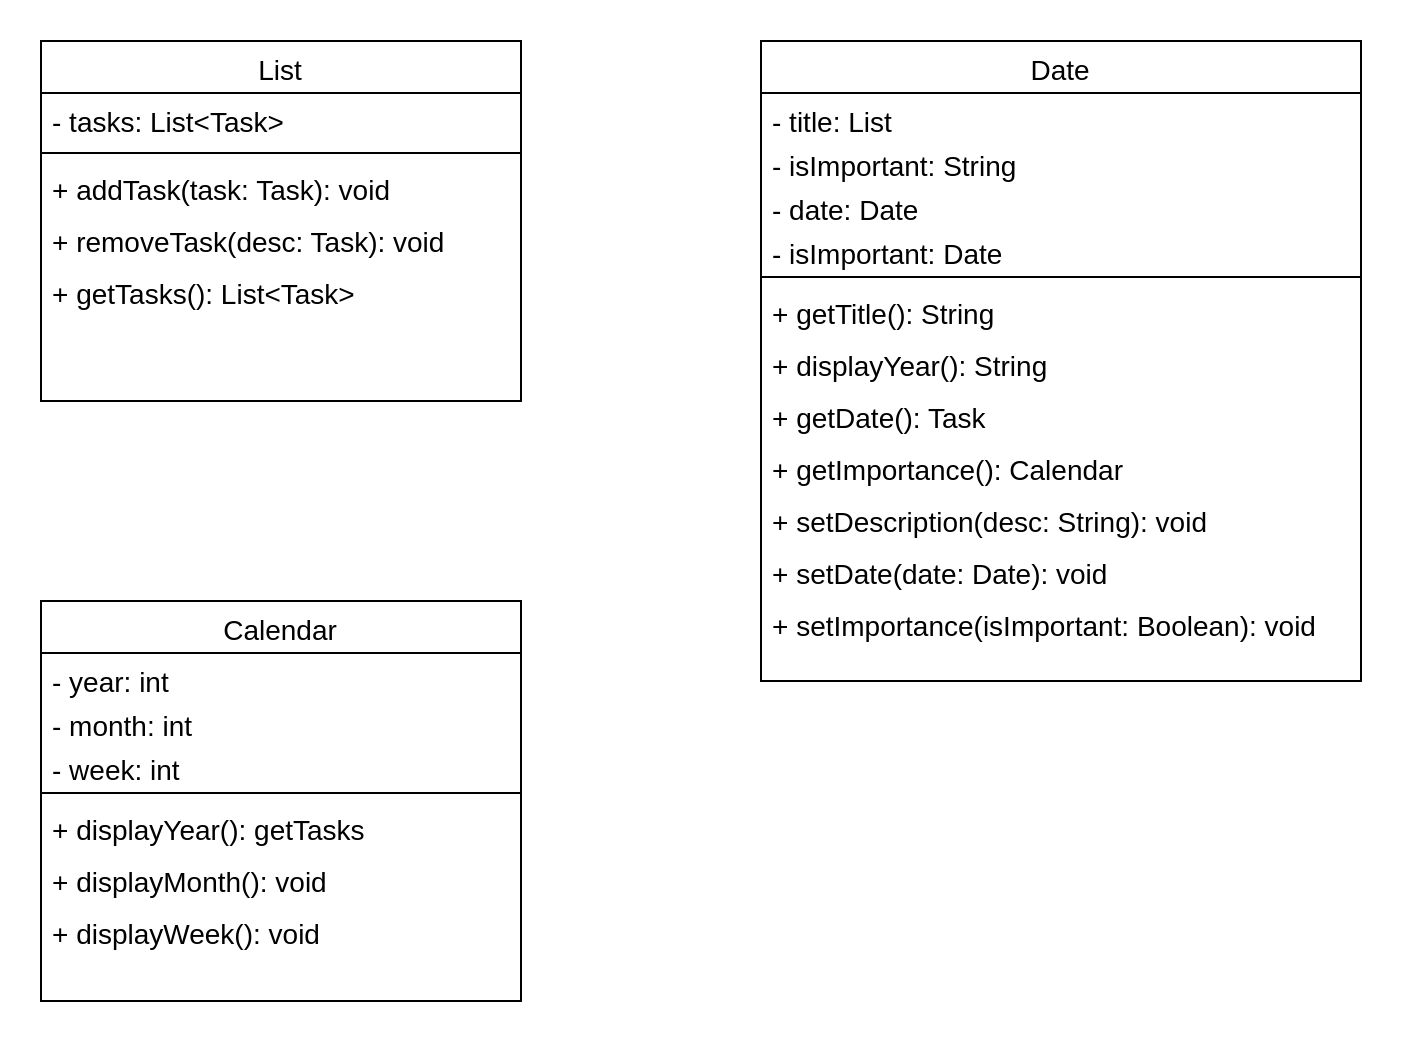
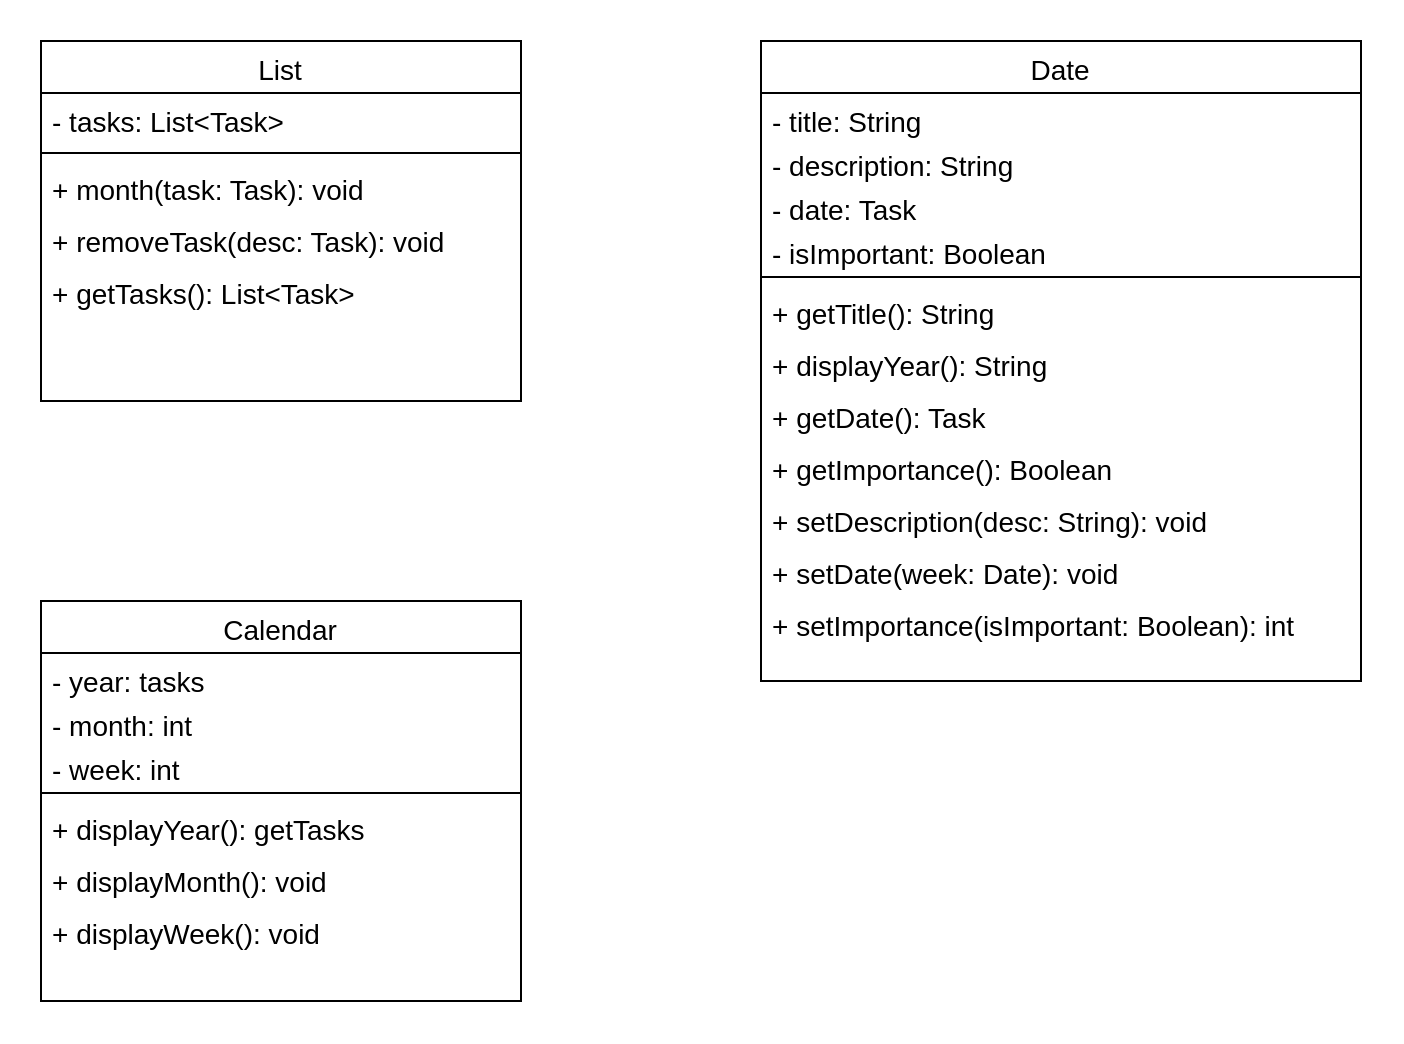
node "- title: List": label "- title: List" -> "- title: String"
node "- isImportant: String": label "- isImportant: String" -> "- description: String"
node "+ addTask(task: Task): void": label "+ addTask(task: Task): void" -> "+ month(task: Task): void"
node "- date: Date": label "- date: Date" -> "- date: Task"
node "- isImportant: Date": label "- isImportant: Date" -> "- isImportant: Boolean"
node "+ getImportance(): Calendar": label "+ getImportance(): Calendar" -> "+ getImportance(): Boolean"
node "+ setDate(date: Date): void": label "+ setDate(date: Date): void" -> "+ setDate(week: Date): void"
node "+ setImportance(isImportant: Boolean): void": label "+ setImportance(isImportant: Boolean): void" -> "+ setImportance(isImportant: Boolean): int"
node "- year: int": label "- year: int" -> "- year: tasks"
